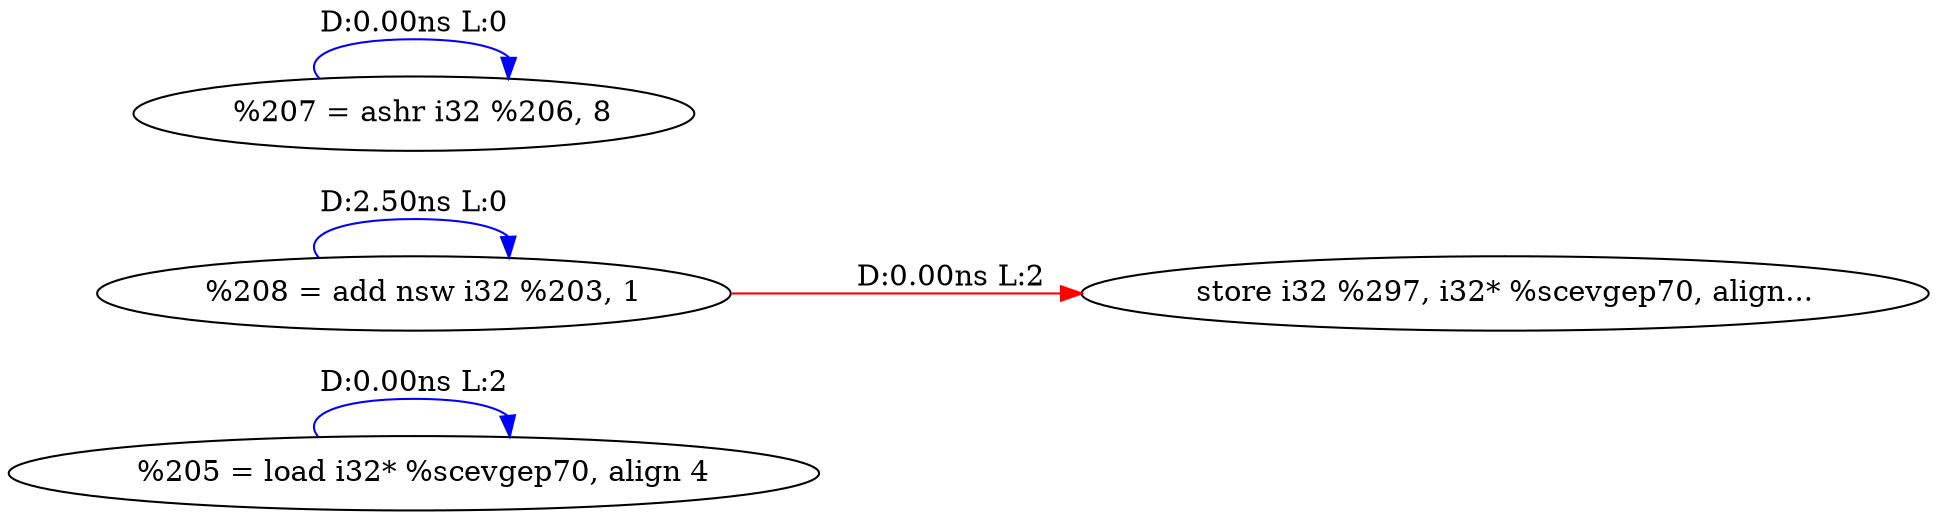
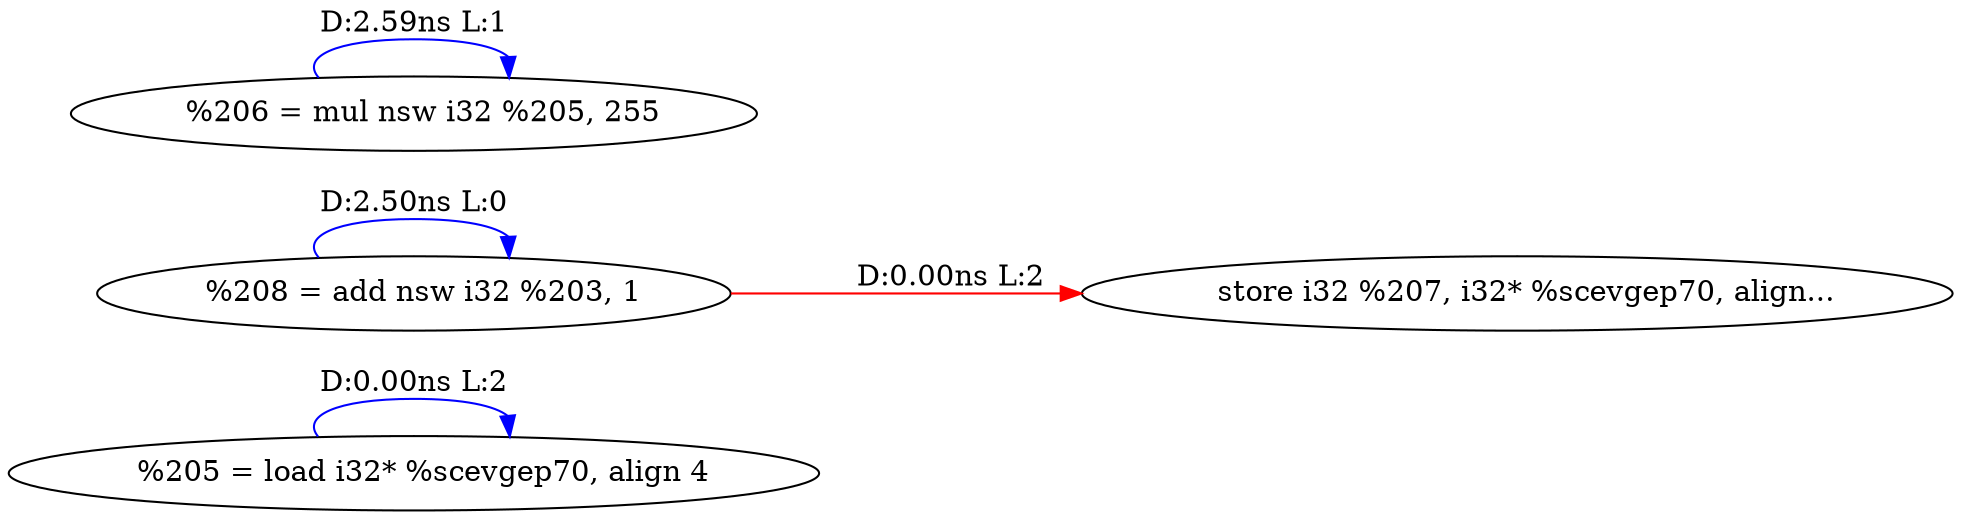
node "%207 = ashr i32 %206, 8": removed
node "%206 = mul nsw i32 %205, 255": added
node "store i32 %297, i32* %scevgep70, align...": label "store i32 %297, i32* %scevgep70, align..." -> "store i32 %207, i32* %scevgep70, align..."
